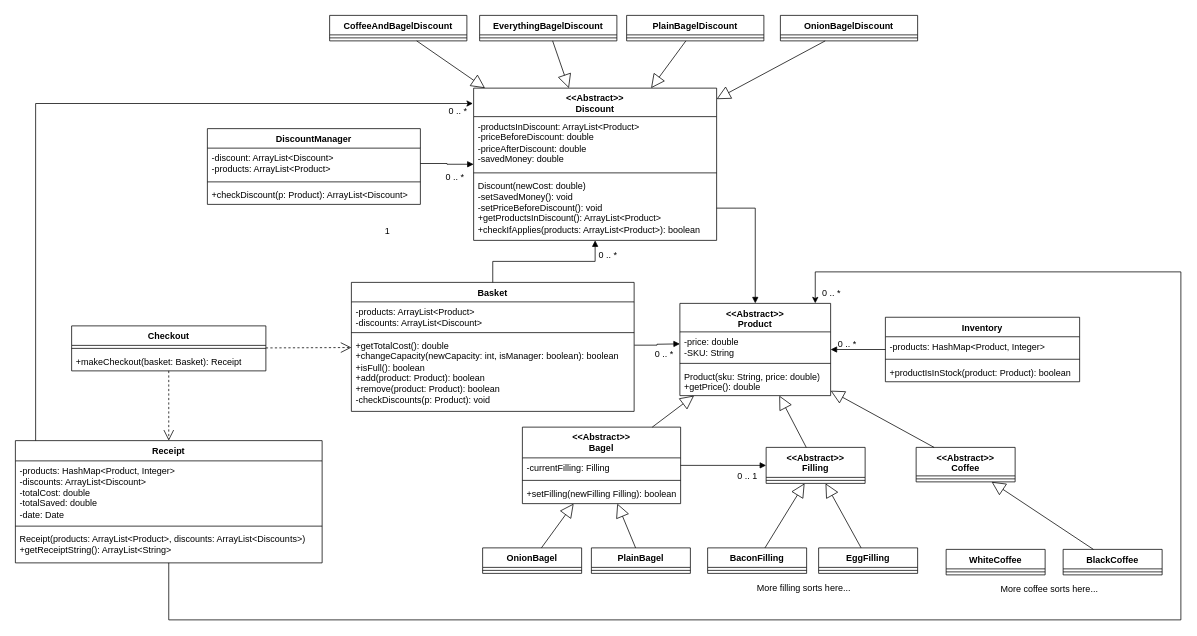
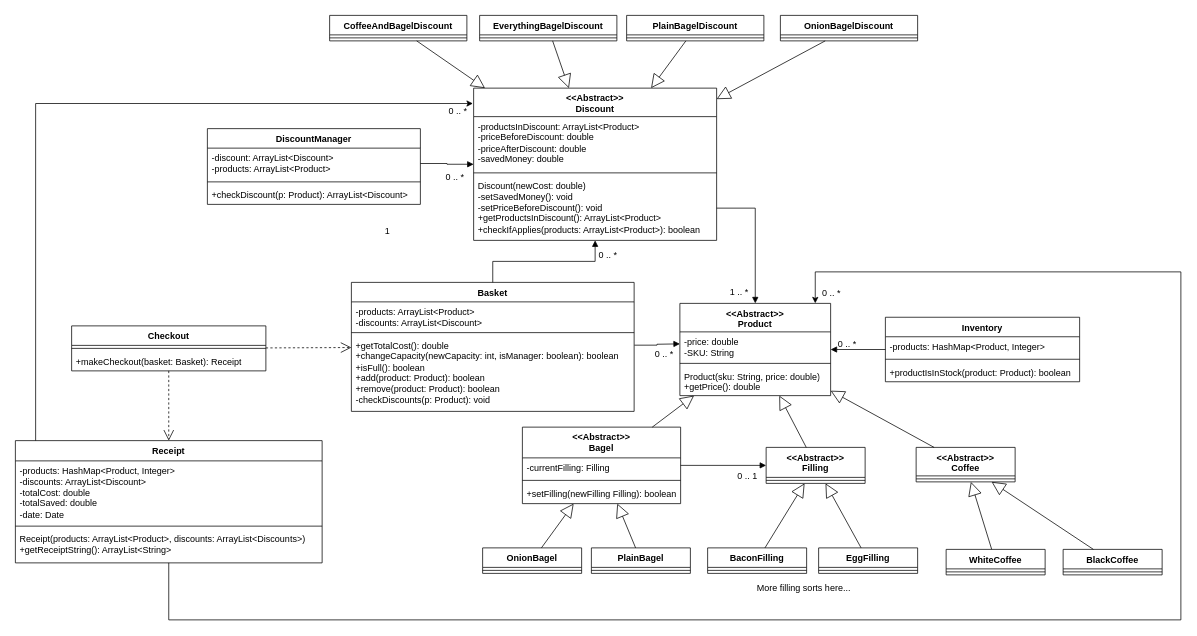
node "1 .. *": added
edge "WhiteCoffee" -> "<<Abstract>> Coffee": added
node "More coffee sorts here...": removed
